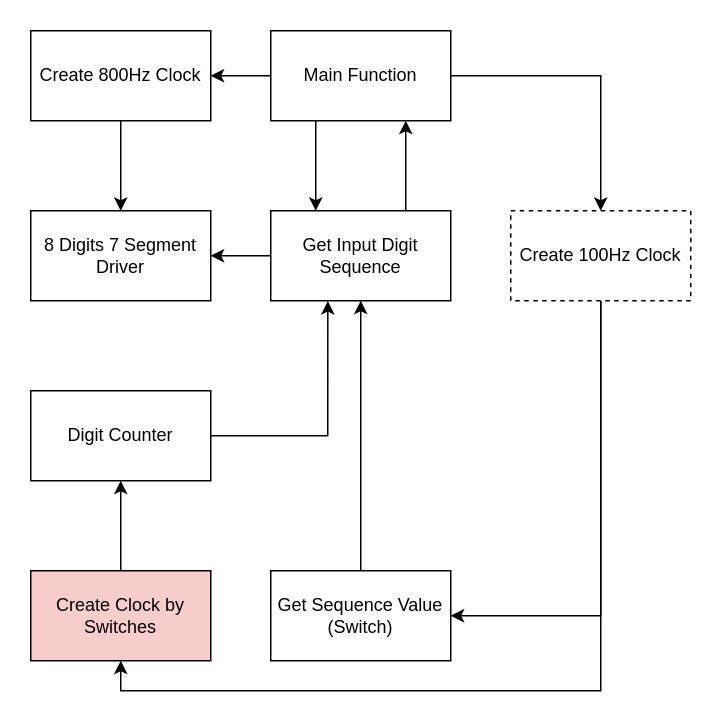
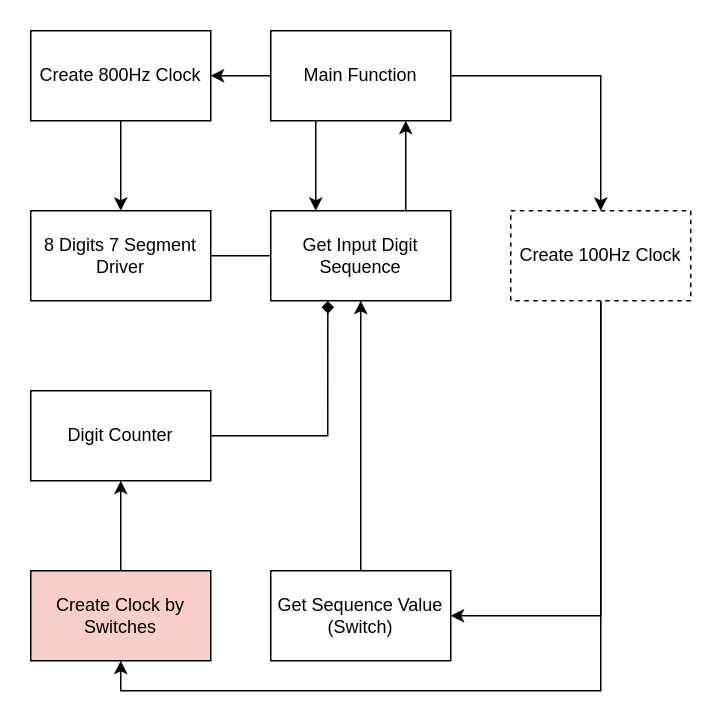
edge "Get Input Digit Sequence" -> "8 Digits 7 Segment Driver": arrowhead classic -> none
edge "Digit Counter" -> "Get Input Digit Sequence": arrowhead classic -> diamond
